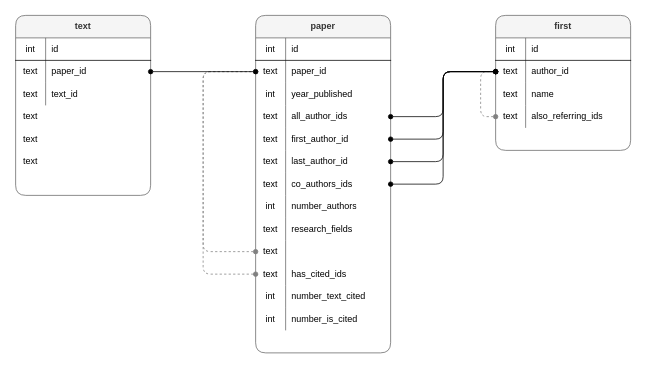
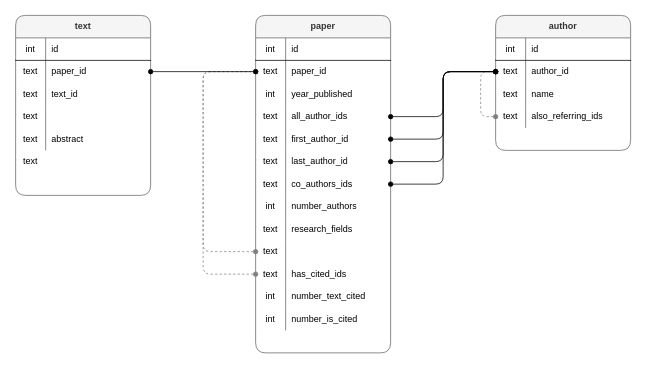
node "first": label "first" -> "author"
node "abstract": added
